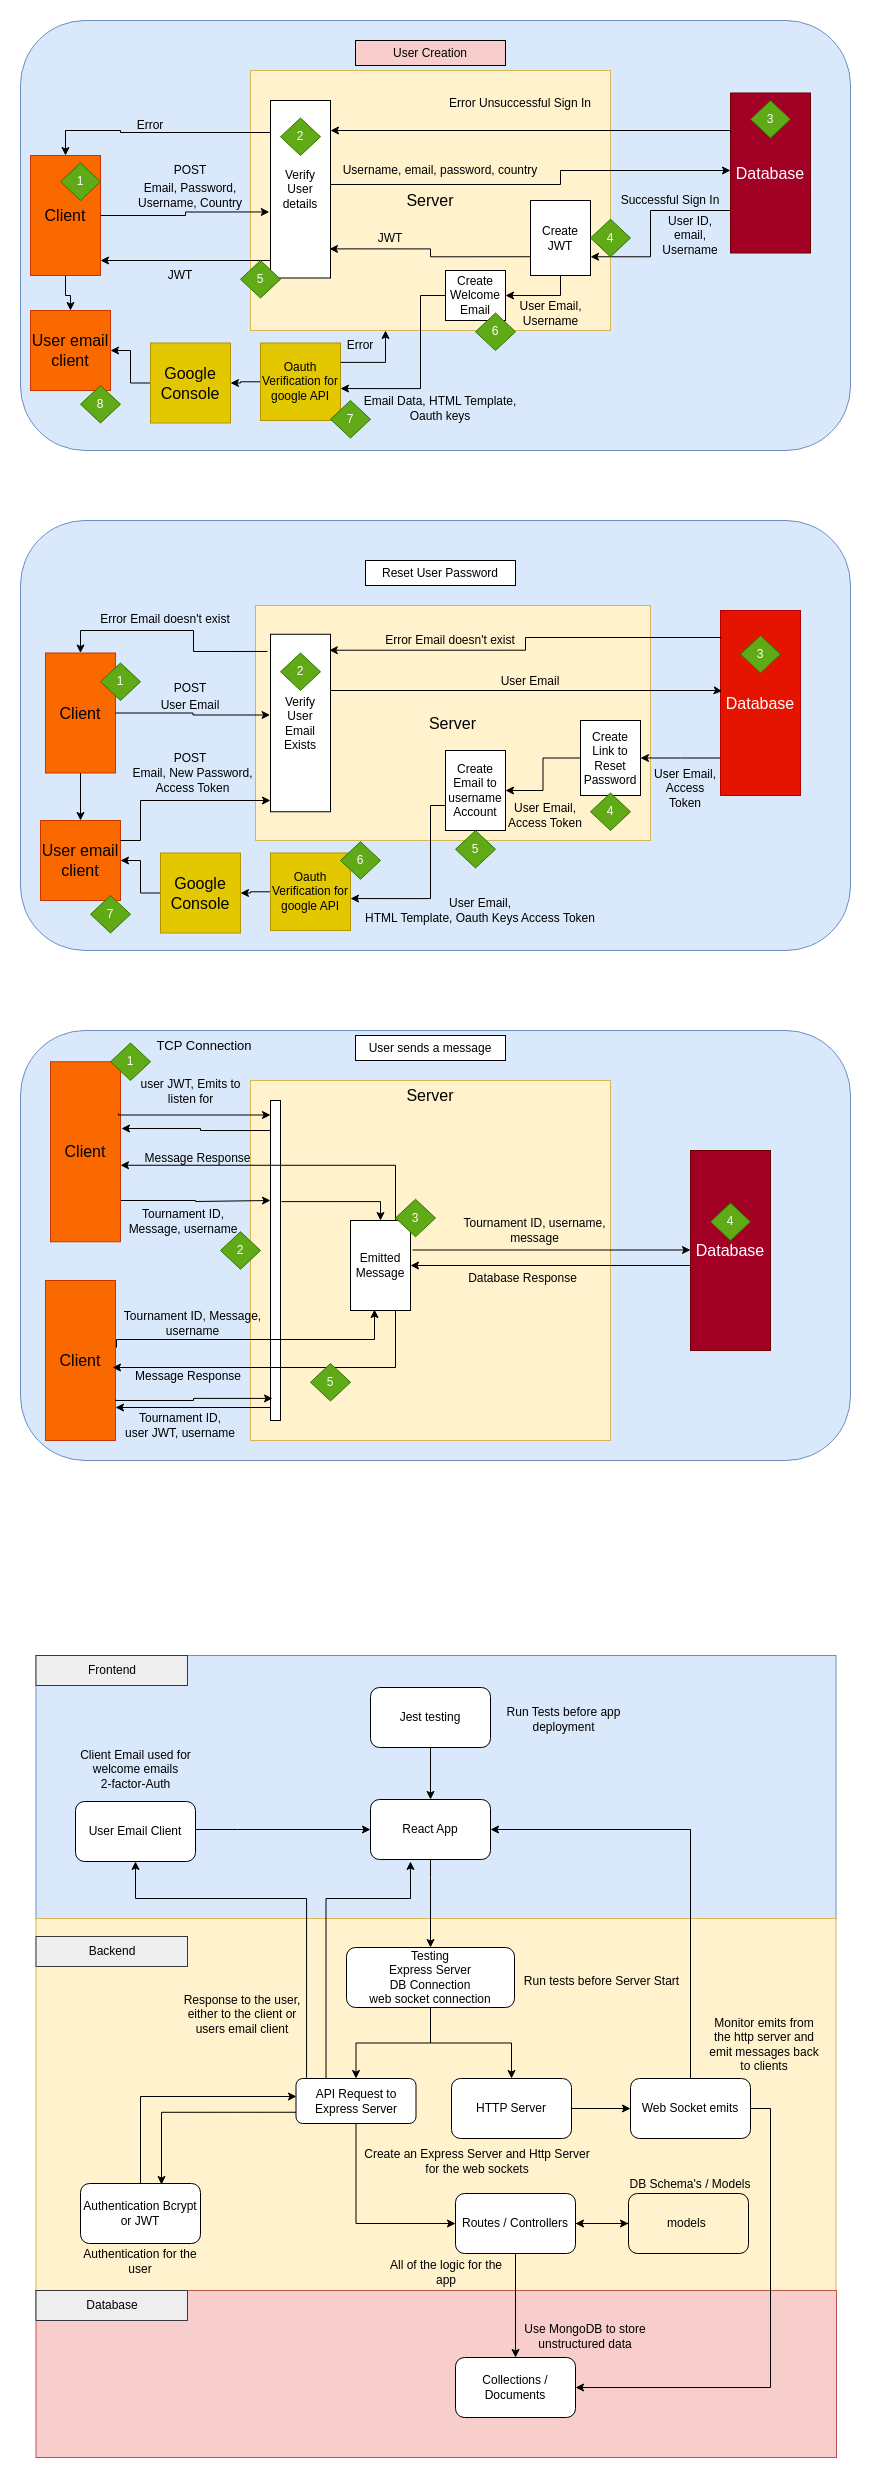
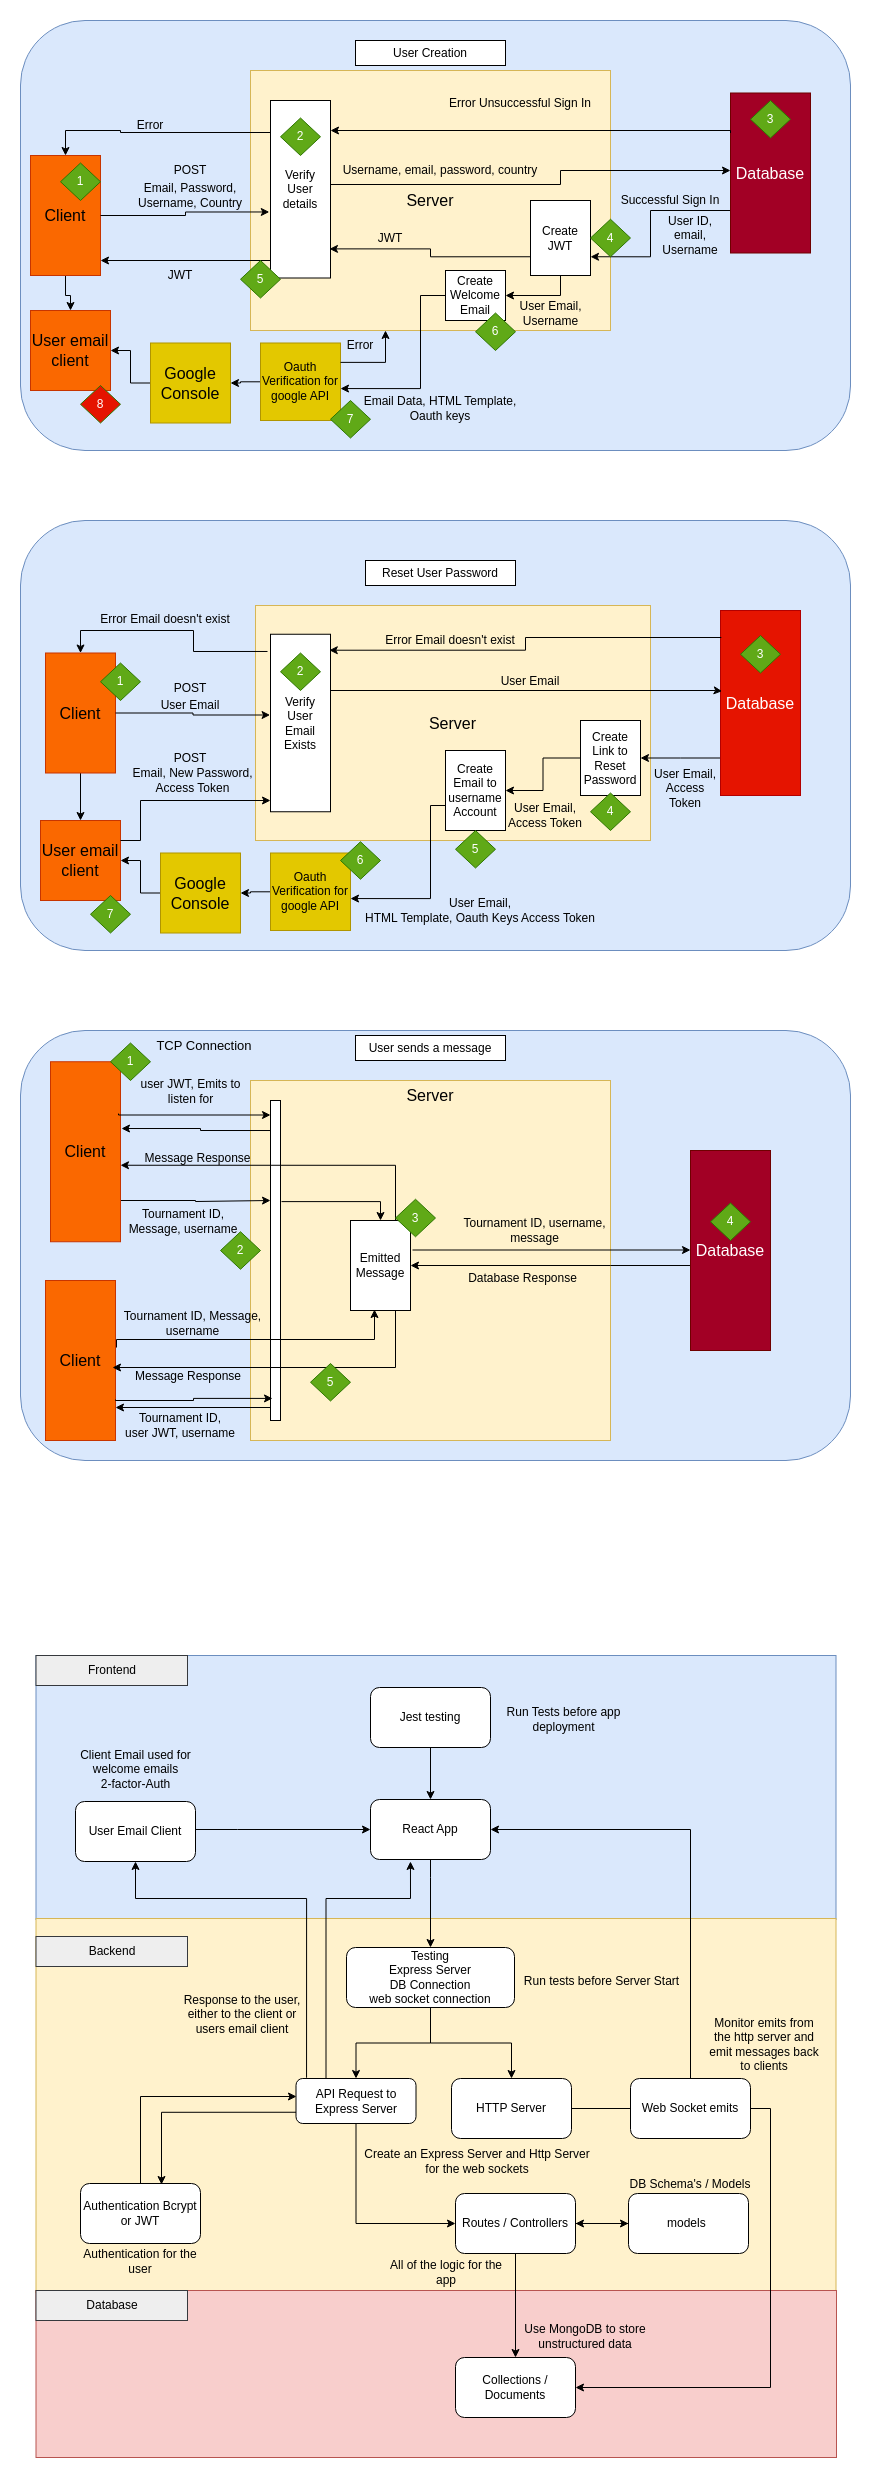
node "User Creation": fillcolor #f8cecc -> #ffffff
node "8": fillcolor #60a917 -> #e51400
edge "HTTP Server" -> "Web Socket emits": arrowhead classic -> none
node "models": fillcolor #fff2cc -> #ffffff
